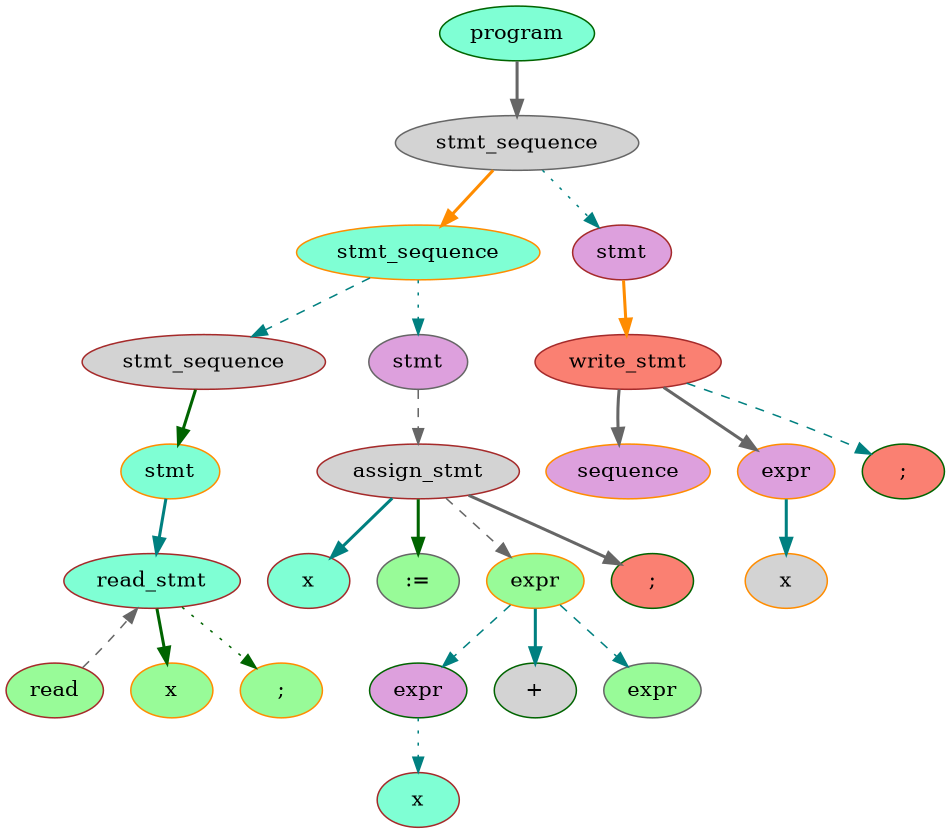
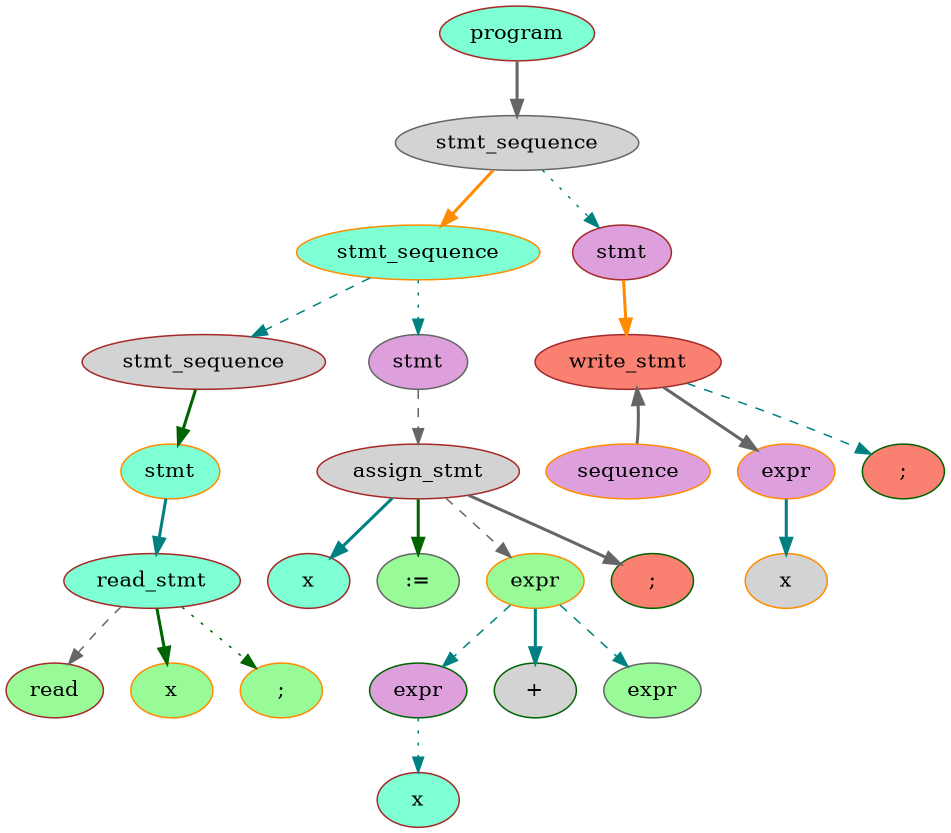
node "program": color darkgreen -> brown
edge "write_stmt" -> "sequence": reversed
edge "read" -> "read_stmt": reversed
